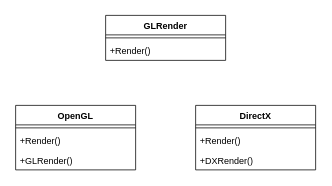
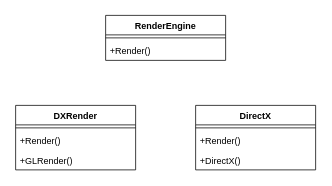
node "GLRender": label "GLRender" -> "RenderEngine"
node "OpenGL": label "OpenGL" -> "DXRender"
node "+DXRender()": label "+DXRender()" -> "+DirectX()"
